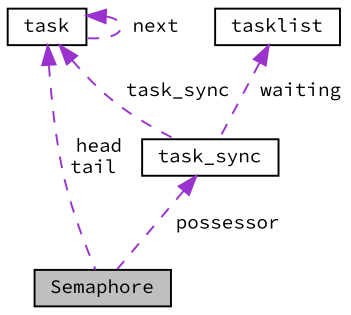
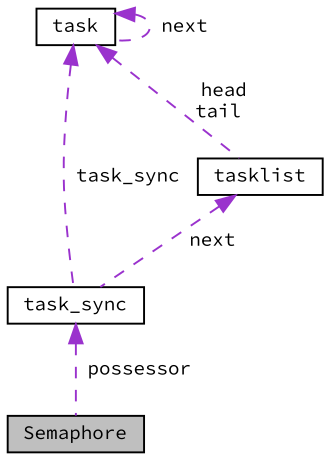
edge "task_sync" -> "tasklist": label " waiting" -> " next"
edge "Semaphore" -> "task": now "tasklist" -> "task"
